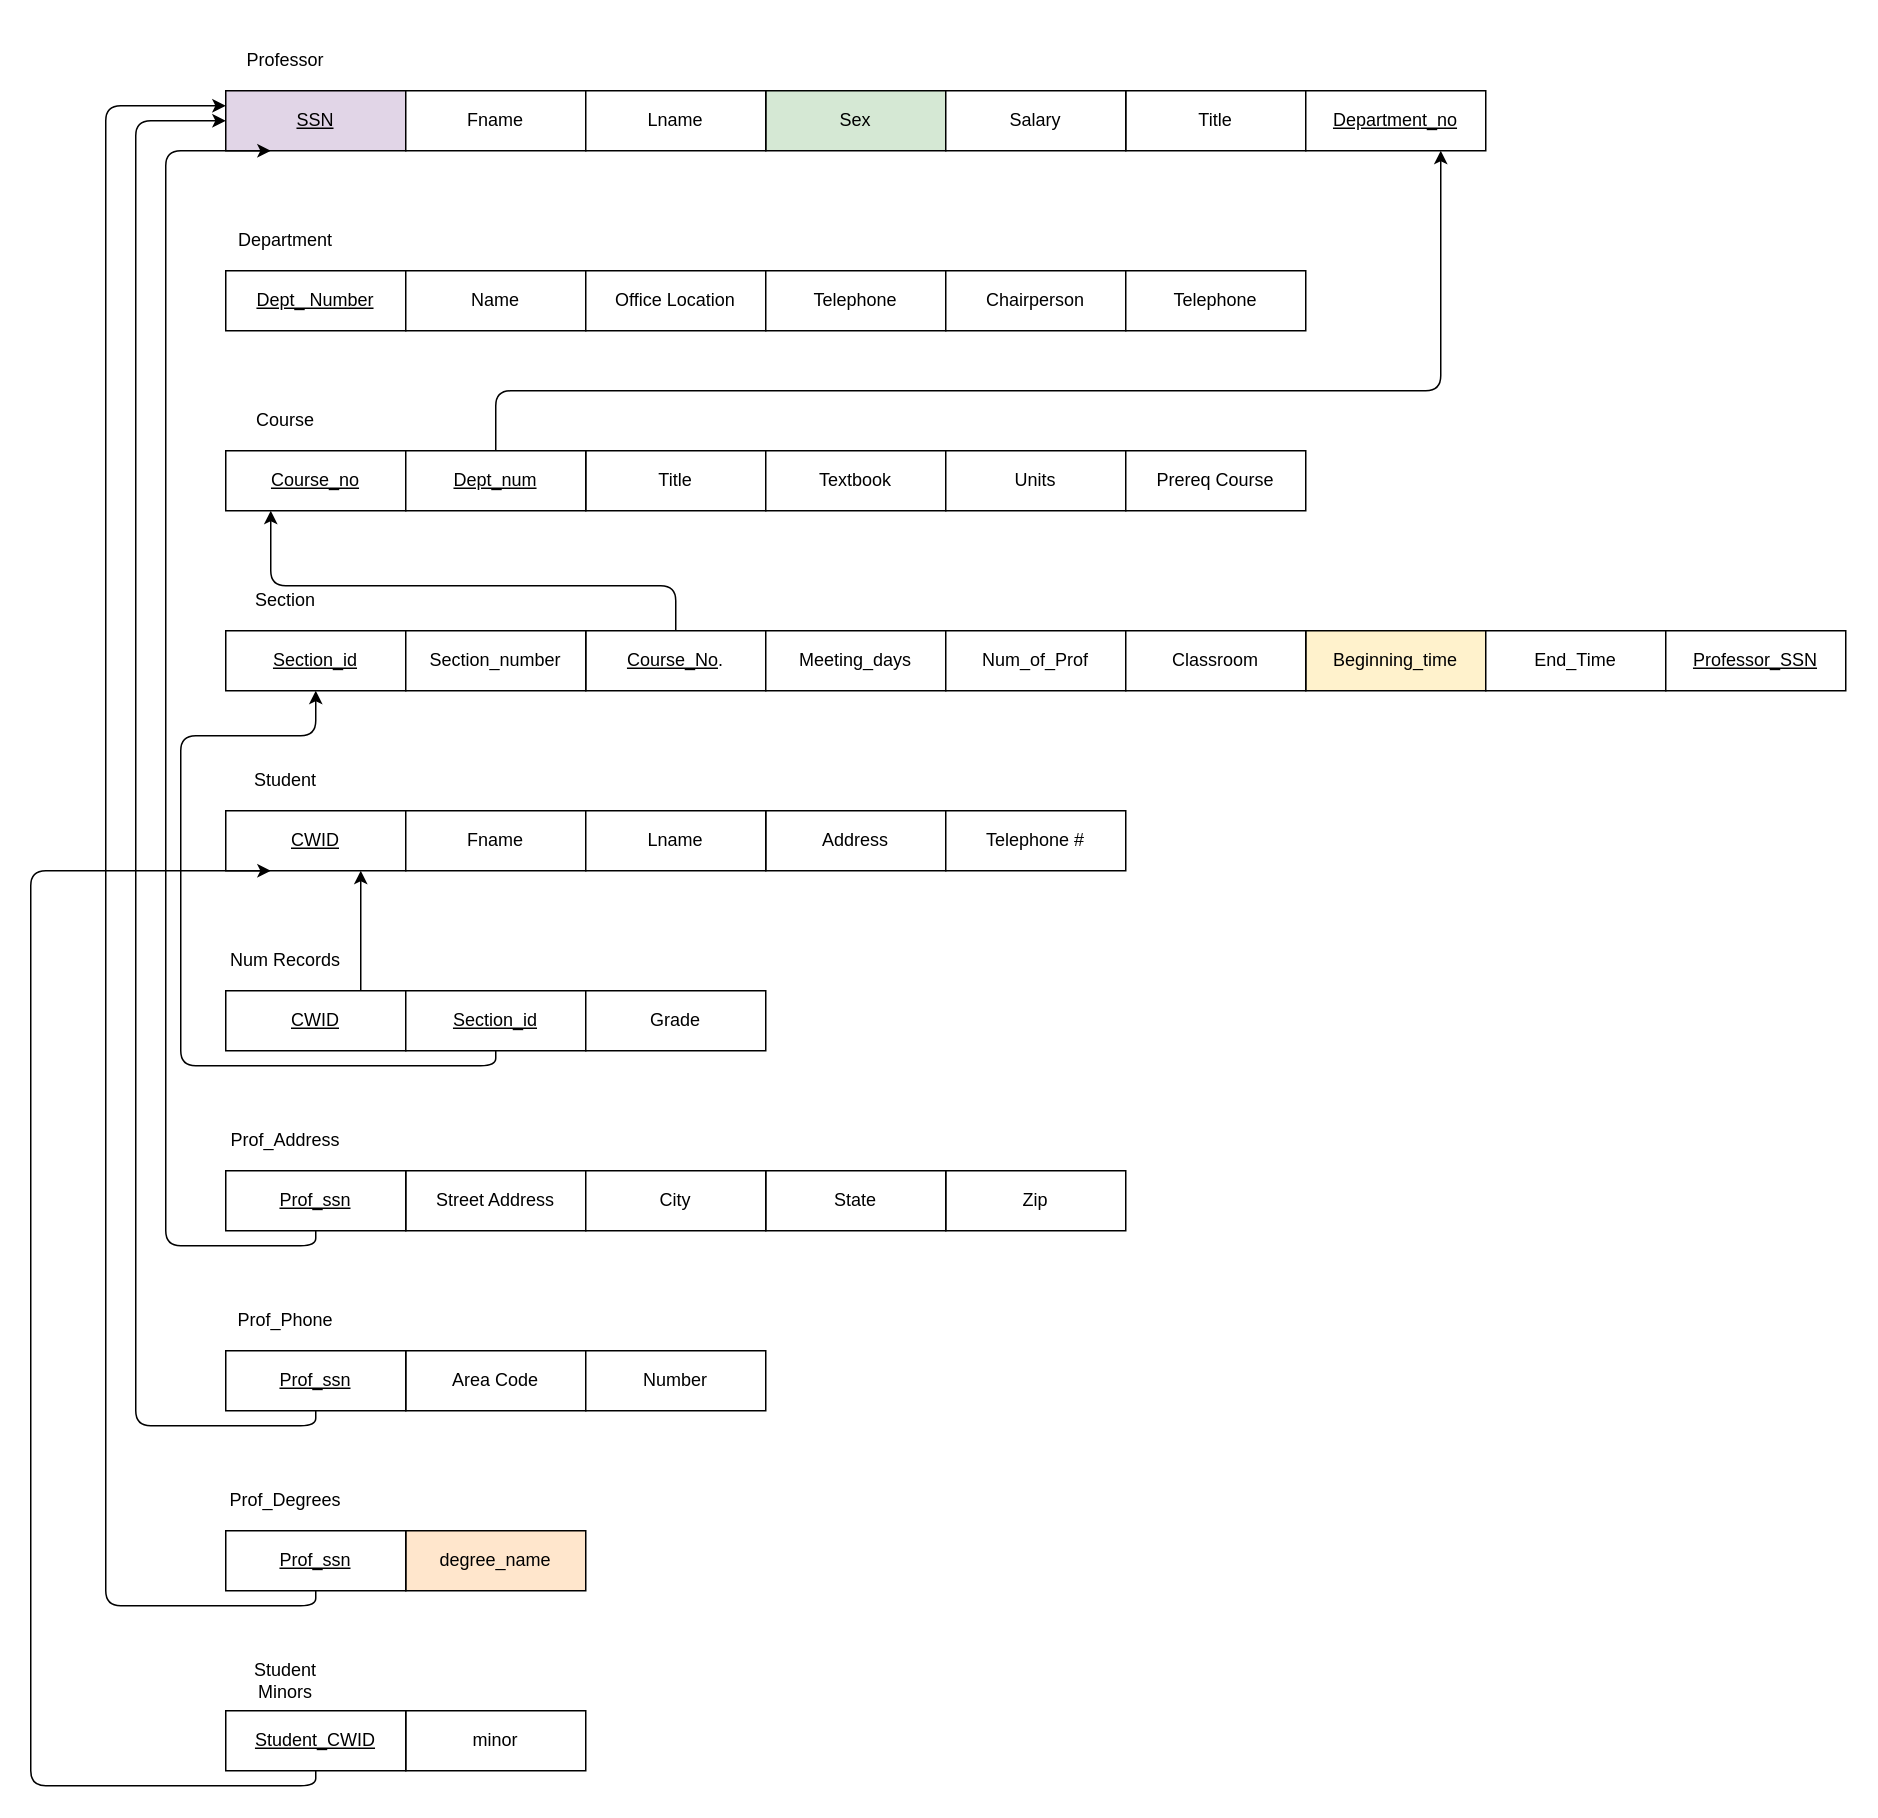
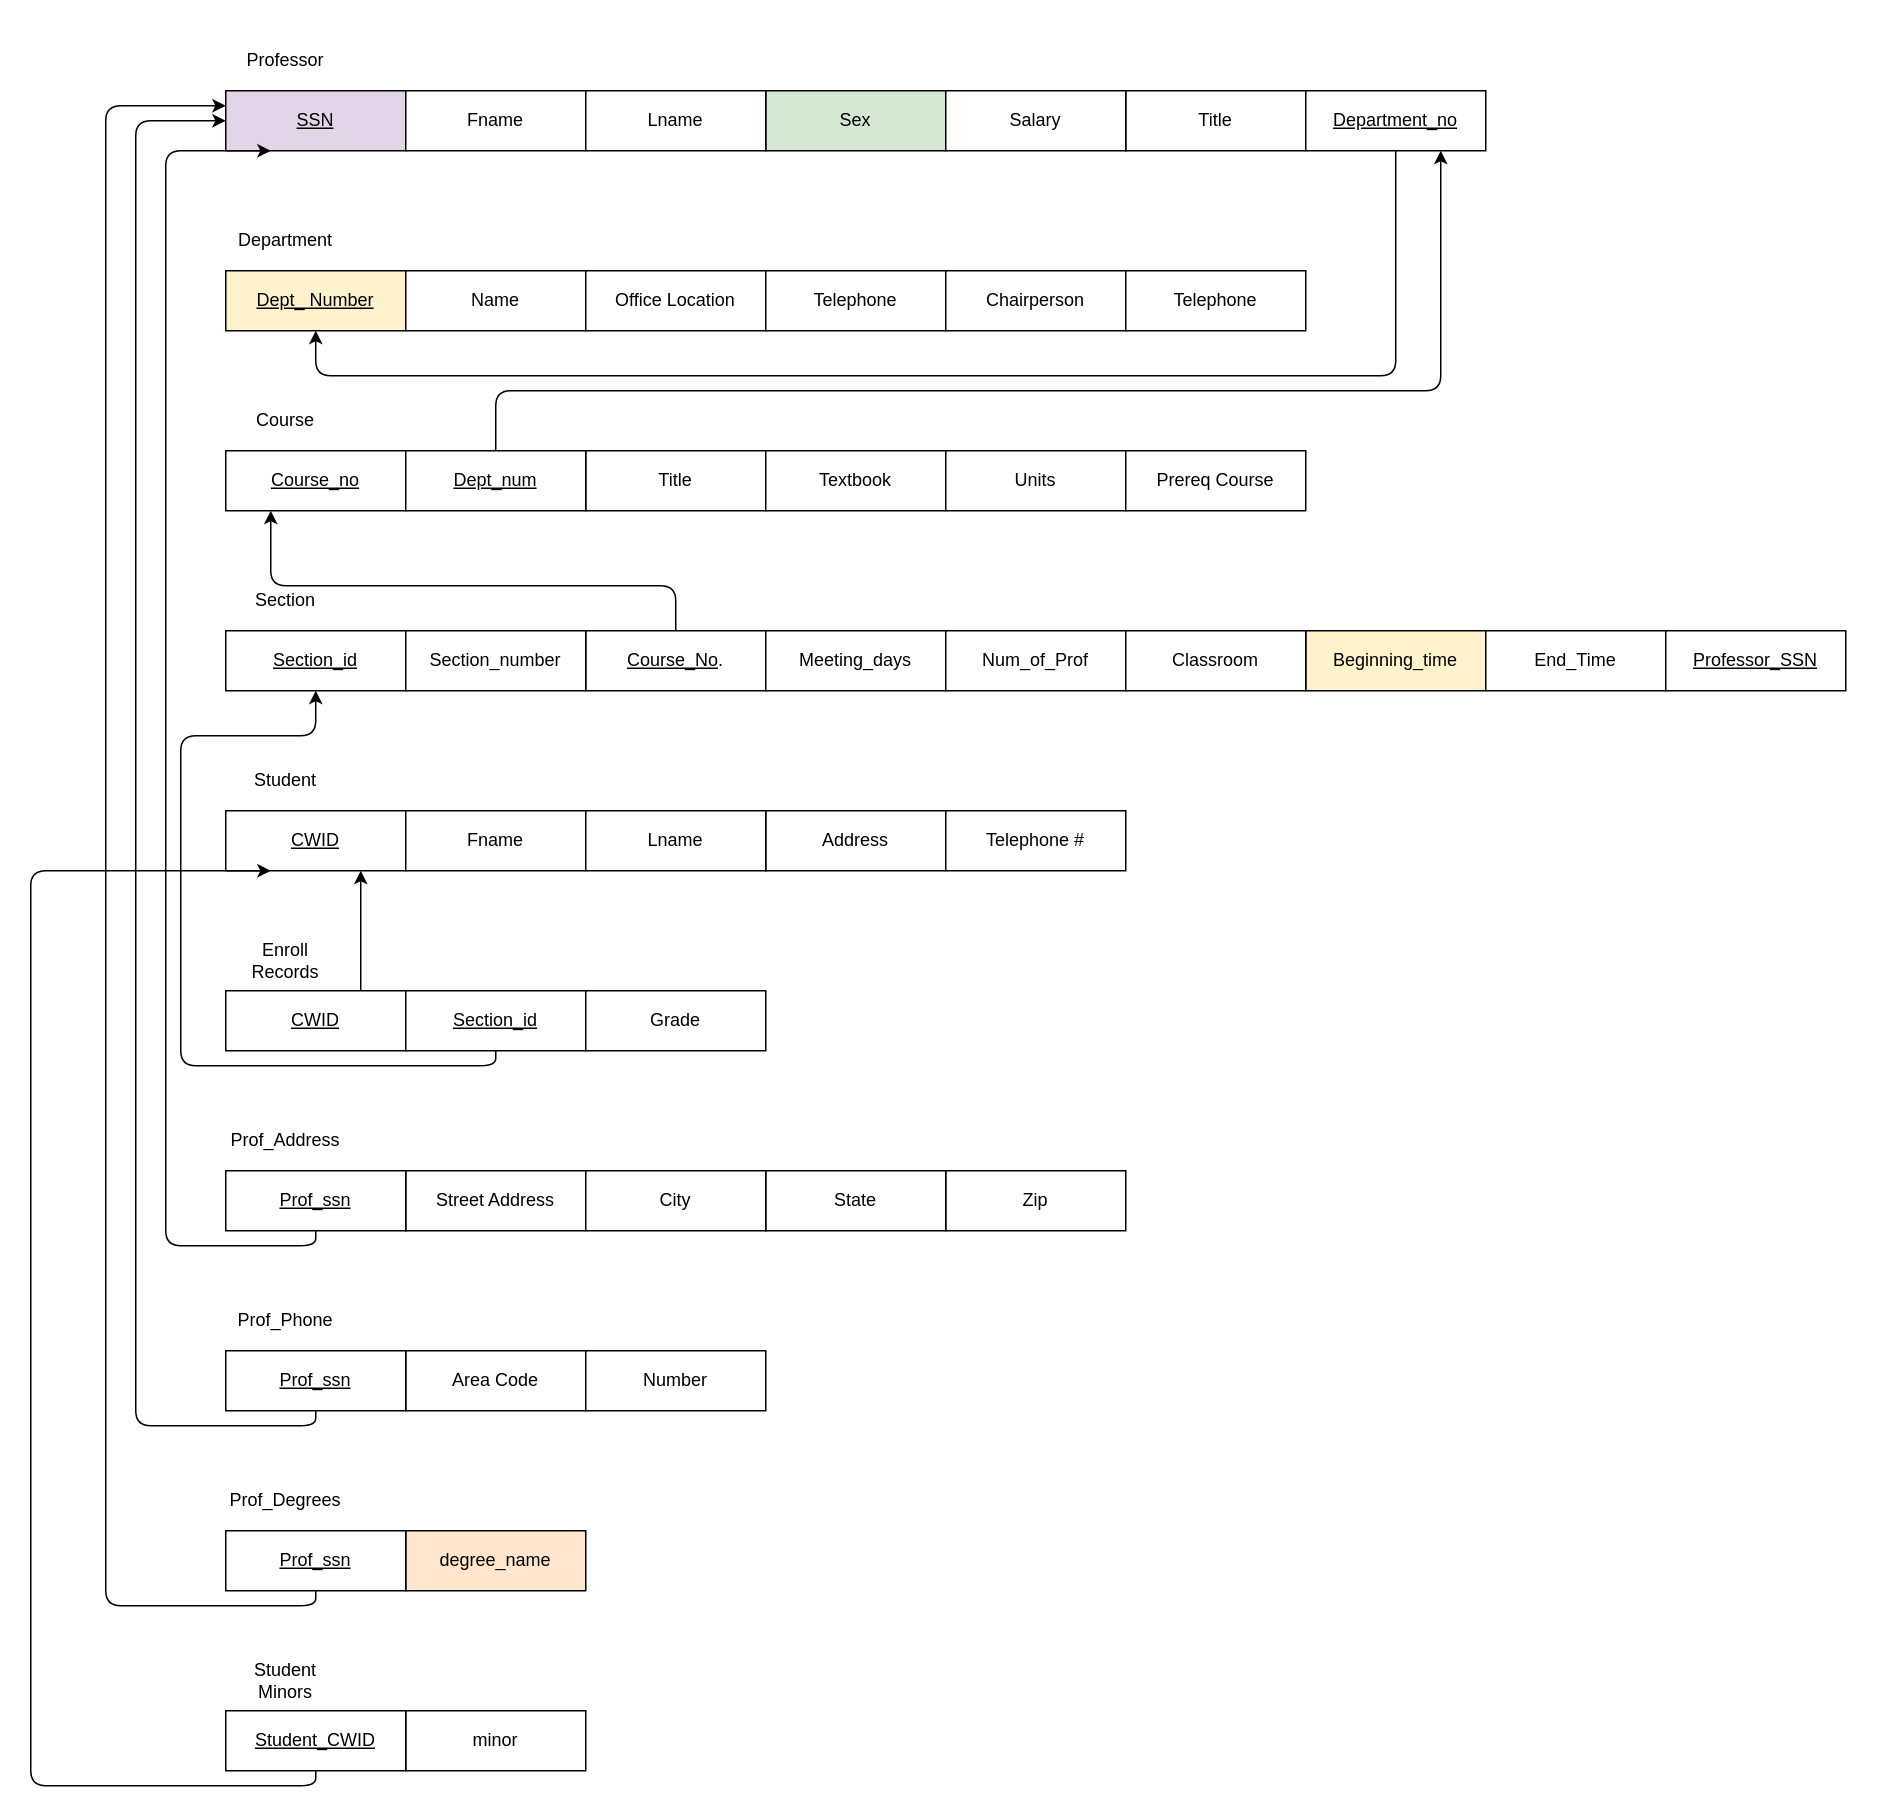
node "Dept_ Number": fillcolor #ffffff -> #fff2cc
edge "Department_no" -> "Dept_ Number": added
node "Num Records": label "Num Records" -> "Enroll Records"
